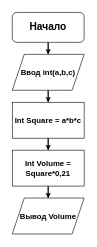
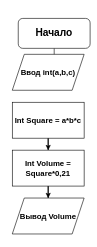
node "Начало": moved (48, 27) -> (54, 33)
edge "Ввод int(a,b,c)" -> "Int Square = a*b*c": removed
